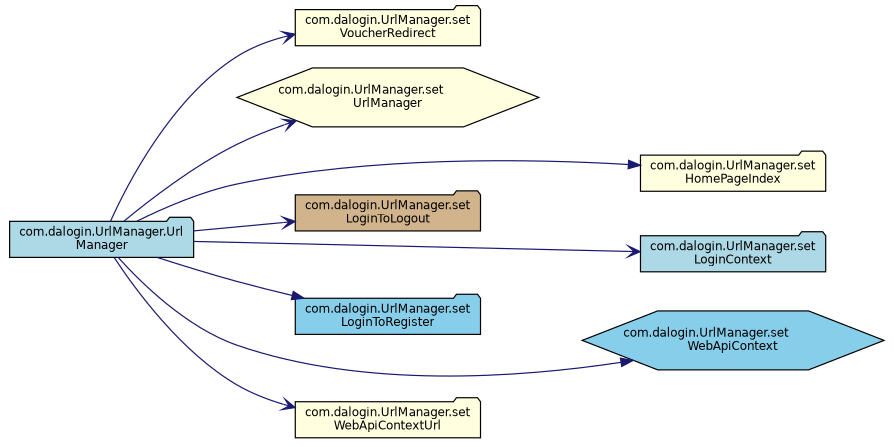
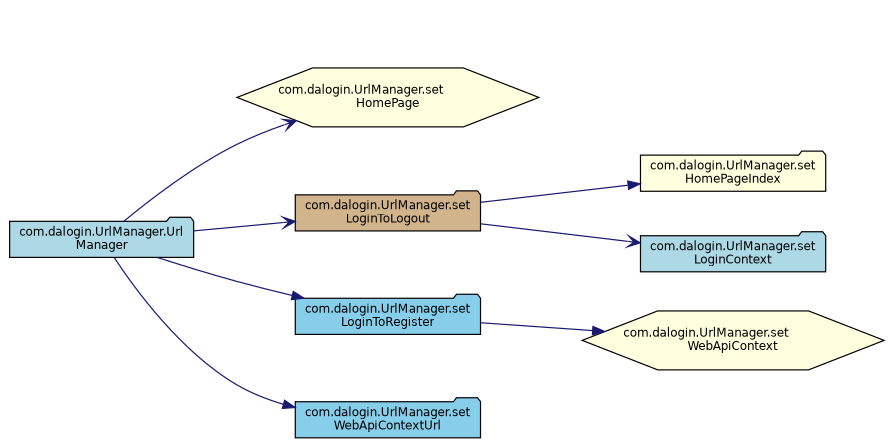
node "com.dalogin.UrlManager.set VoucherRedirect": removed
node "com.dalogin.UrlManager.set UrlManager": label "com.dalogin.UrlManager.set UrlManager" -> "com.dalogin.UrlManager.set HomePage"
edge "com.dalogin.UrlManager.Url Manager" -> "com.dalogin.UrlManager.set HomePageIndex": now "com.dalogin.UrlManager.set LoginToLogout" -> "com.dalogin.UrlManager.set HomePageIndex"
edge "com.dalogin.UrlManager.Url Manager" -> "com.dalogin.UrlManager.set LoginContext": now "com.dalogin.UrlManager.set LoginToLogout" -> "com.dalogin.UrlManager.set LoginContext"
node "com.dalogin.UrlManager.set WebApiContext": fillcolor skyblue -> lightyellow
edge "com.dalogin.UrlManager.Url Manager" -> "com.dalogin.UrlManager.set WebApiContextUrl": arrowhead vee -> normal
edge "com.dalogin.UrlManager.Url Manager" -> "com.dalogin.UrlManager.set WebApiContext": now "com.dalogin.UrlManager.set LoginToRegister" -> "com.dalogin.UrlManager.set WebApiContext"
node "com.dalogin.UrlManager.set WebApiContextUrl": fillcolor lightyellow -> skyblue
